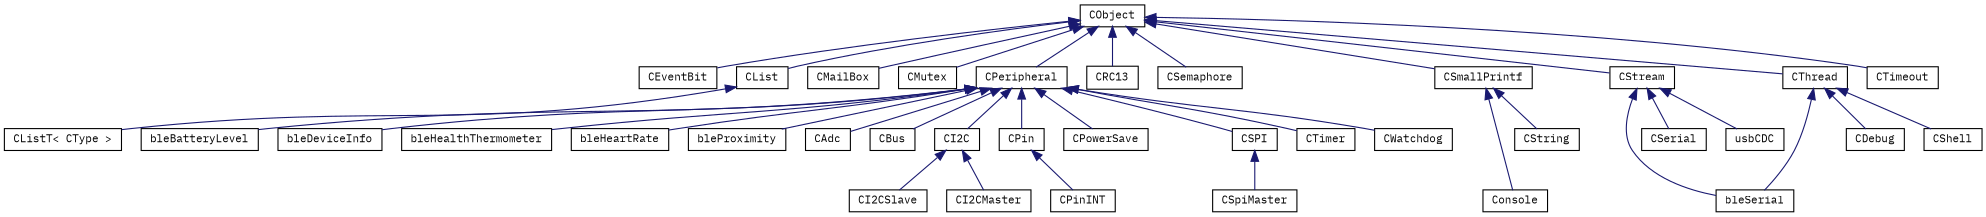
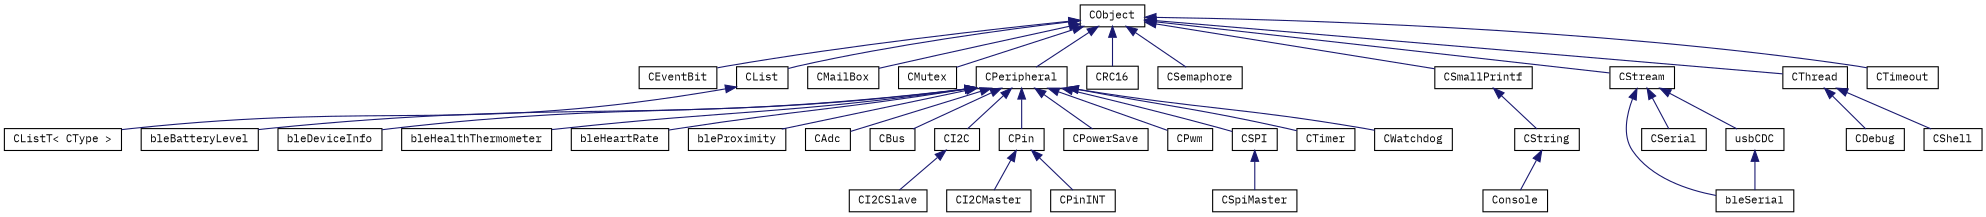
node "CRC13": label "CRC13" -> "CRC16"
node "CPwm": added
edge "Console" -> "CSmallPrintf": now "Console" -> "CString"
edge "bleSerial" -> "CThread": now "bleSerial" -> "usbCDC"
edge "CI2CMaster" -> "CI2C": now "CI2CMaster" -> "CPin"
